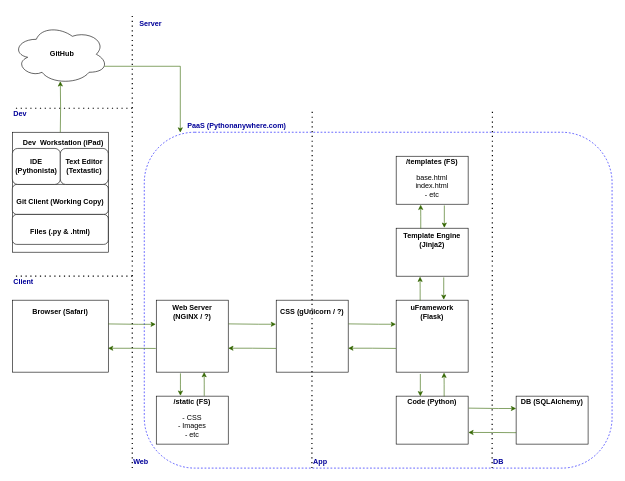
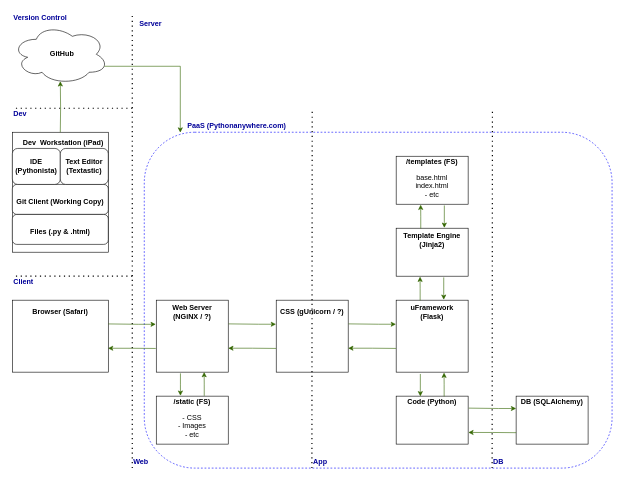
node "Version Control": added
